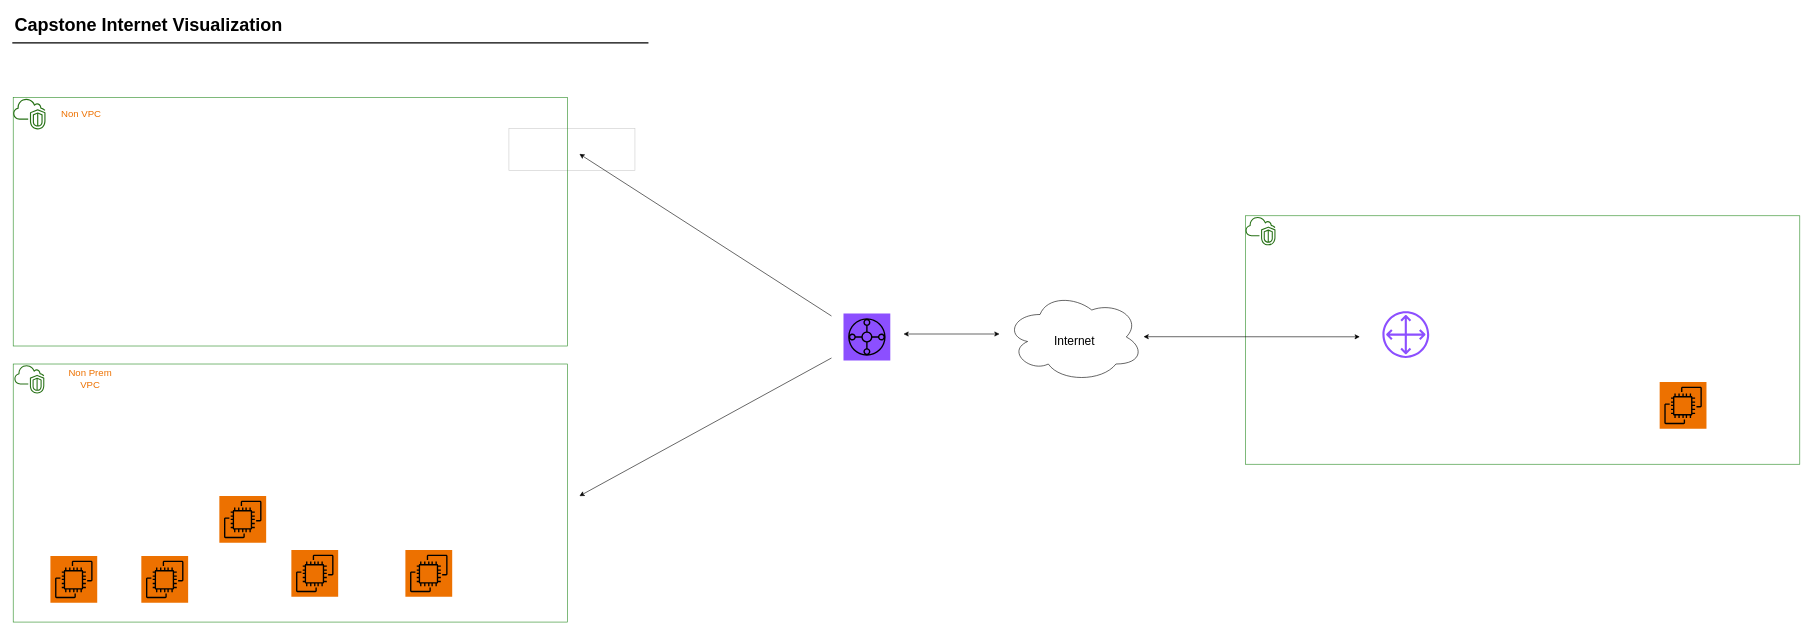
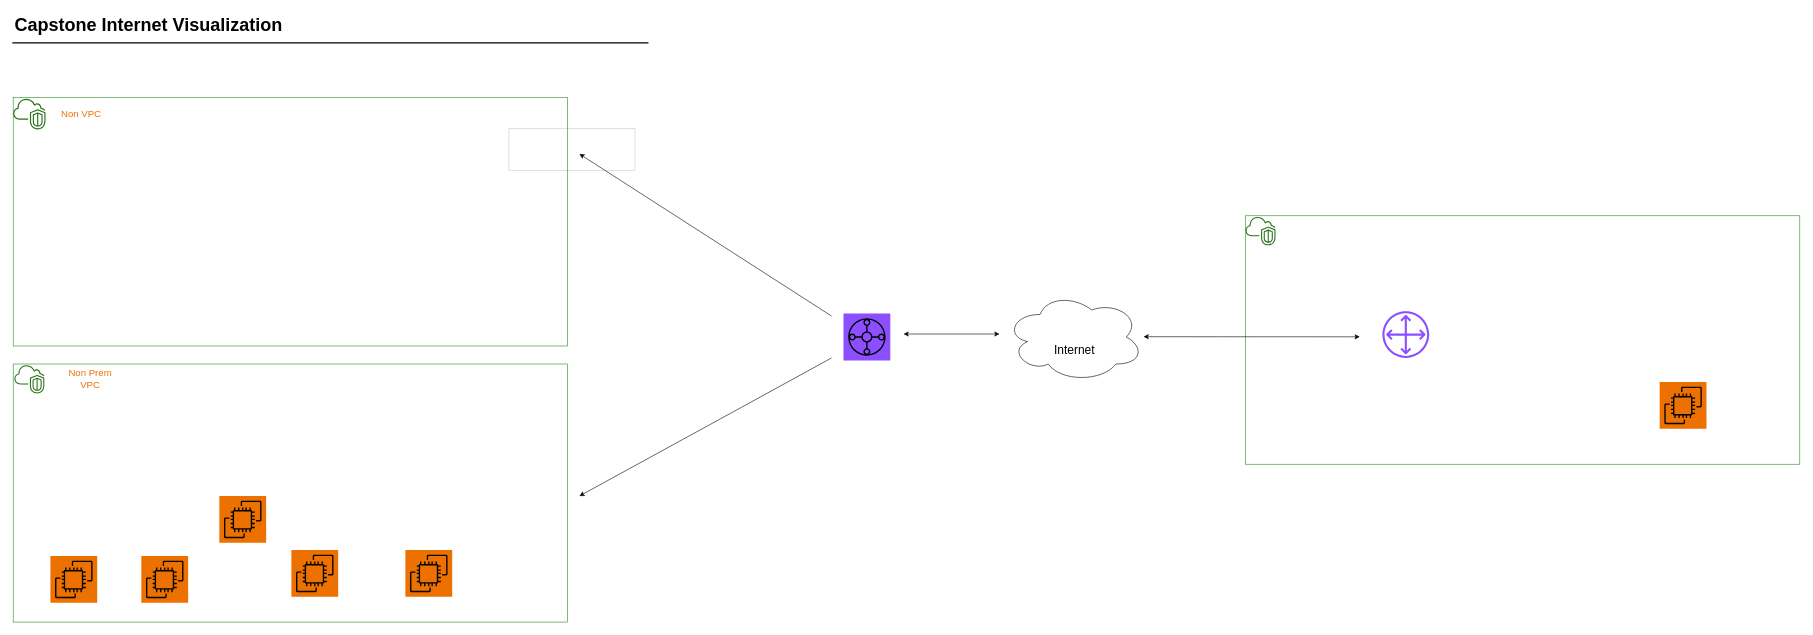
node "Internet": moved (1074, 340) -> (1074, 349)
